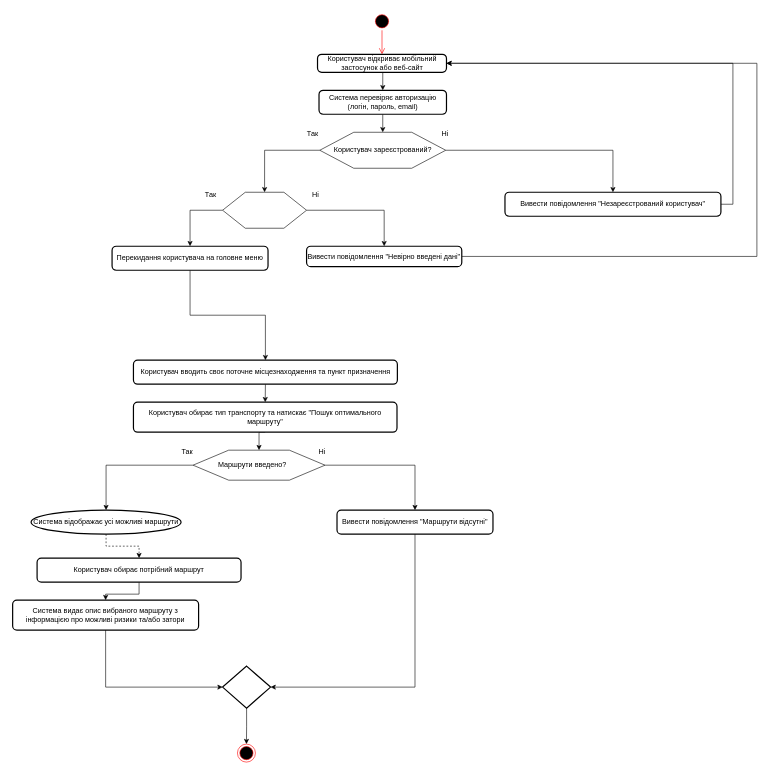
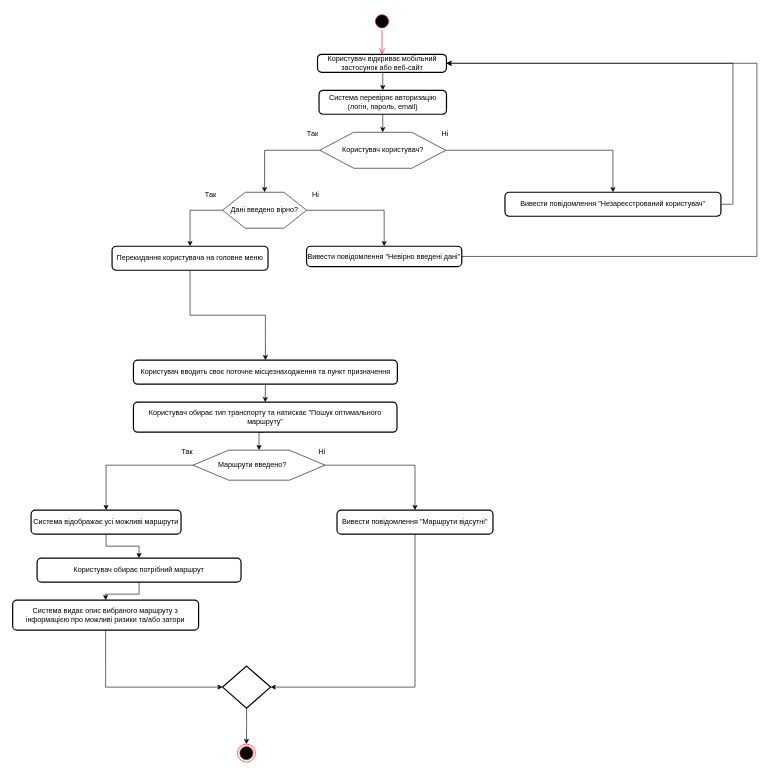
node "Користувач зареєстрований?": label "Користувач зареєстрований?" -> "Користувач користувач?"
node "Дані введено вірно?": added
node "Система відображає усі можливі маршрути": shape ellipse -> rounded rectangle
edge "Система відображає усі можливі маршрути" -> "Користувач обирає потрібний маршрут": style dashed -> solid
